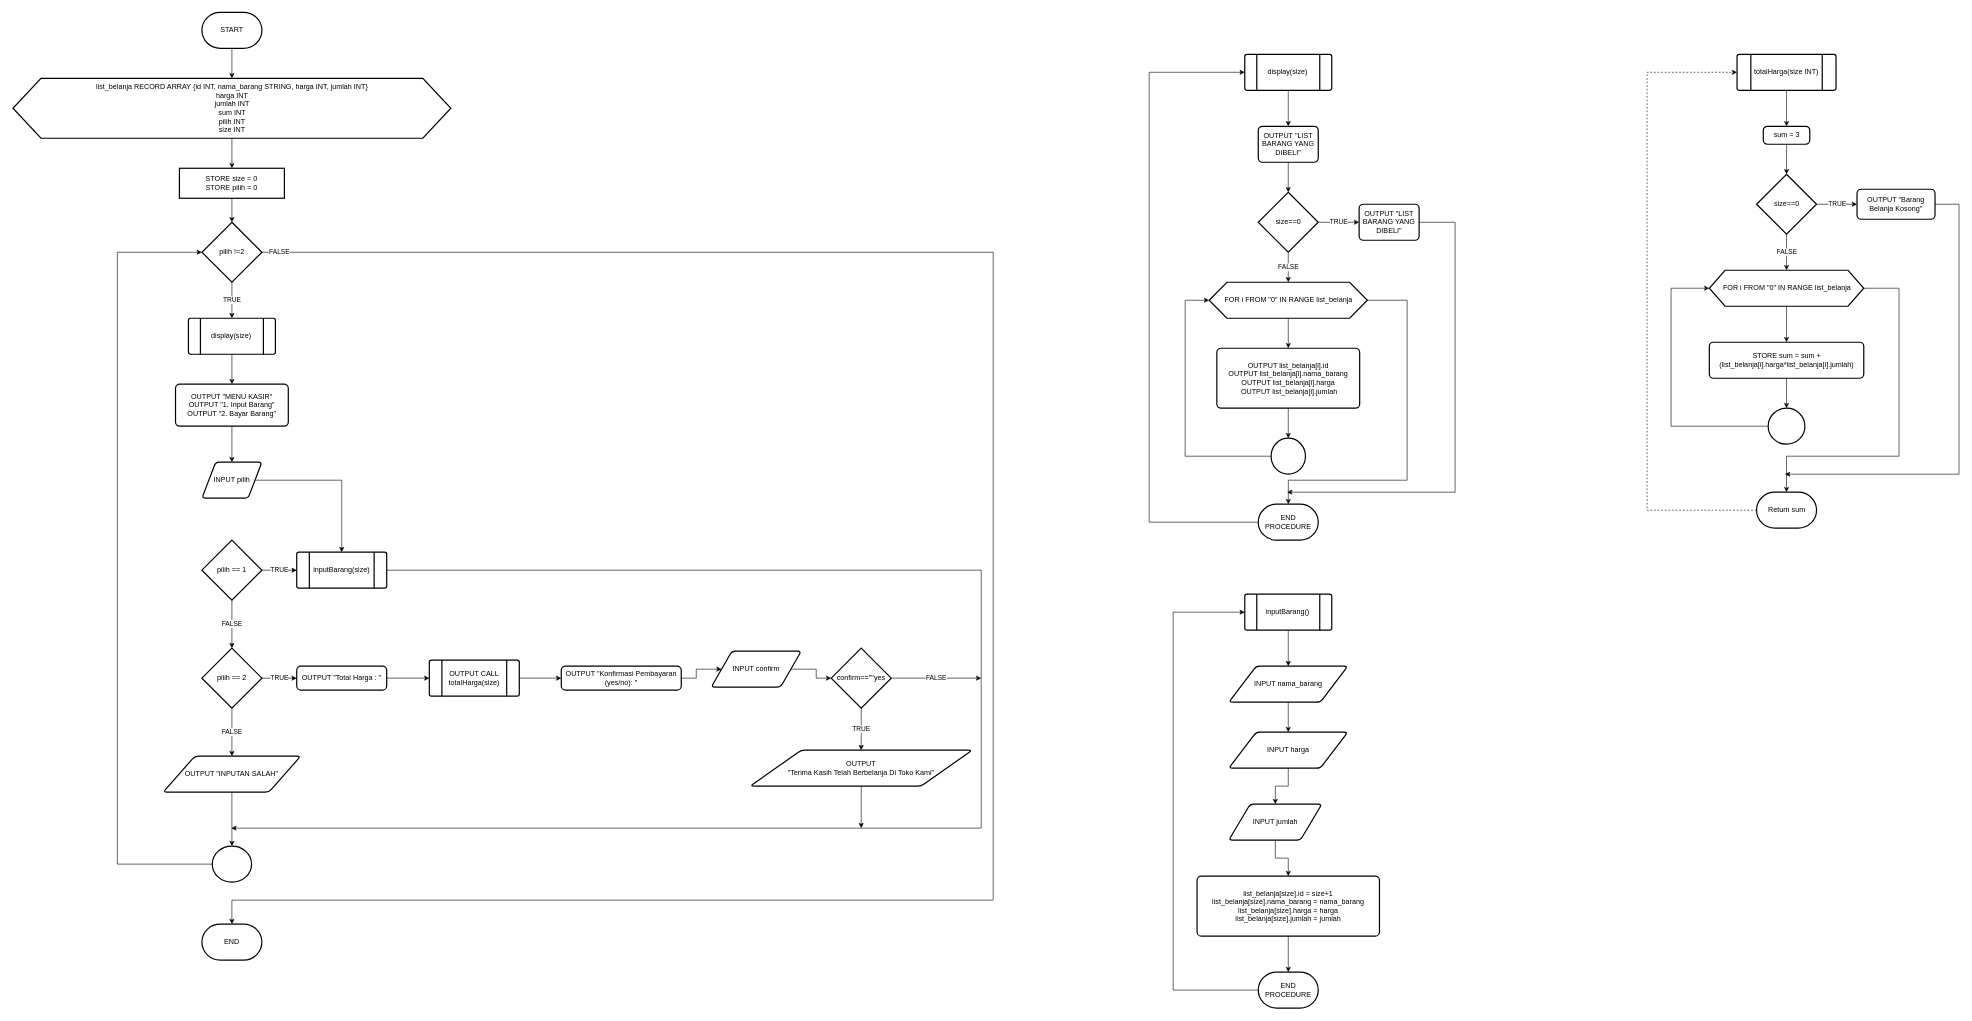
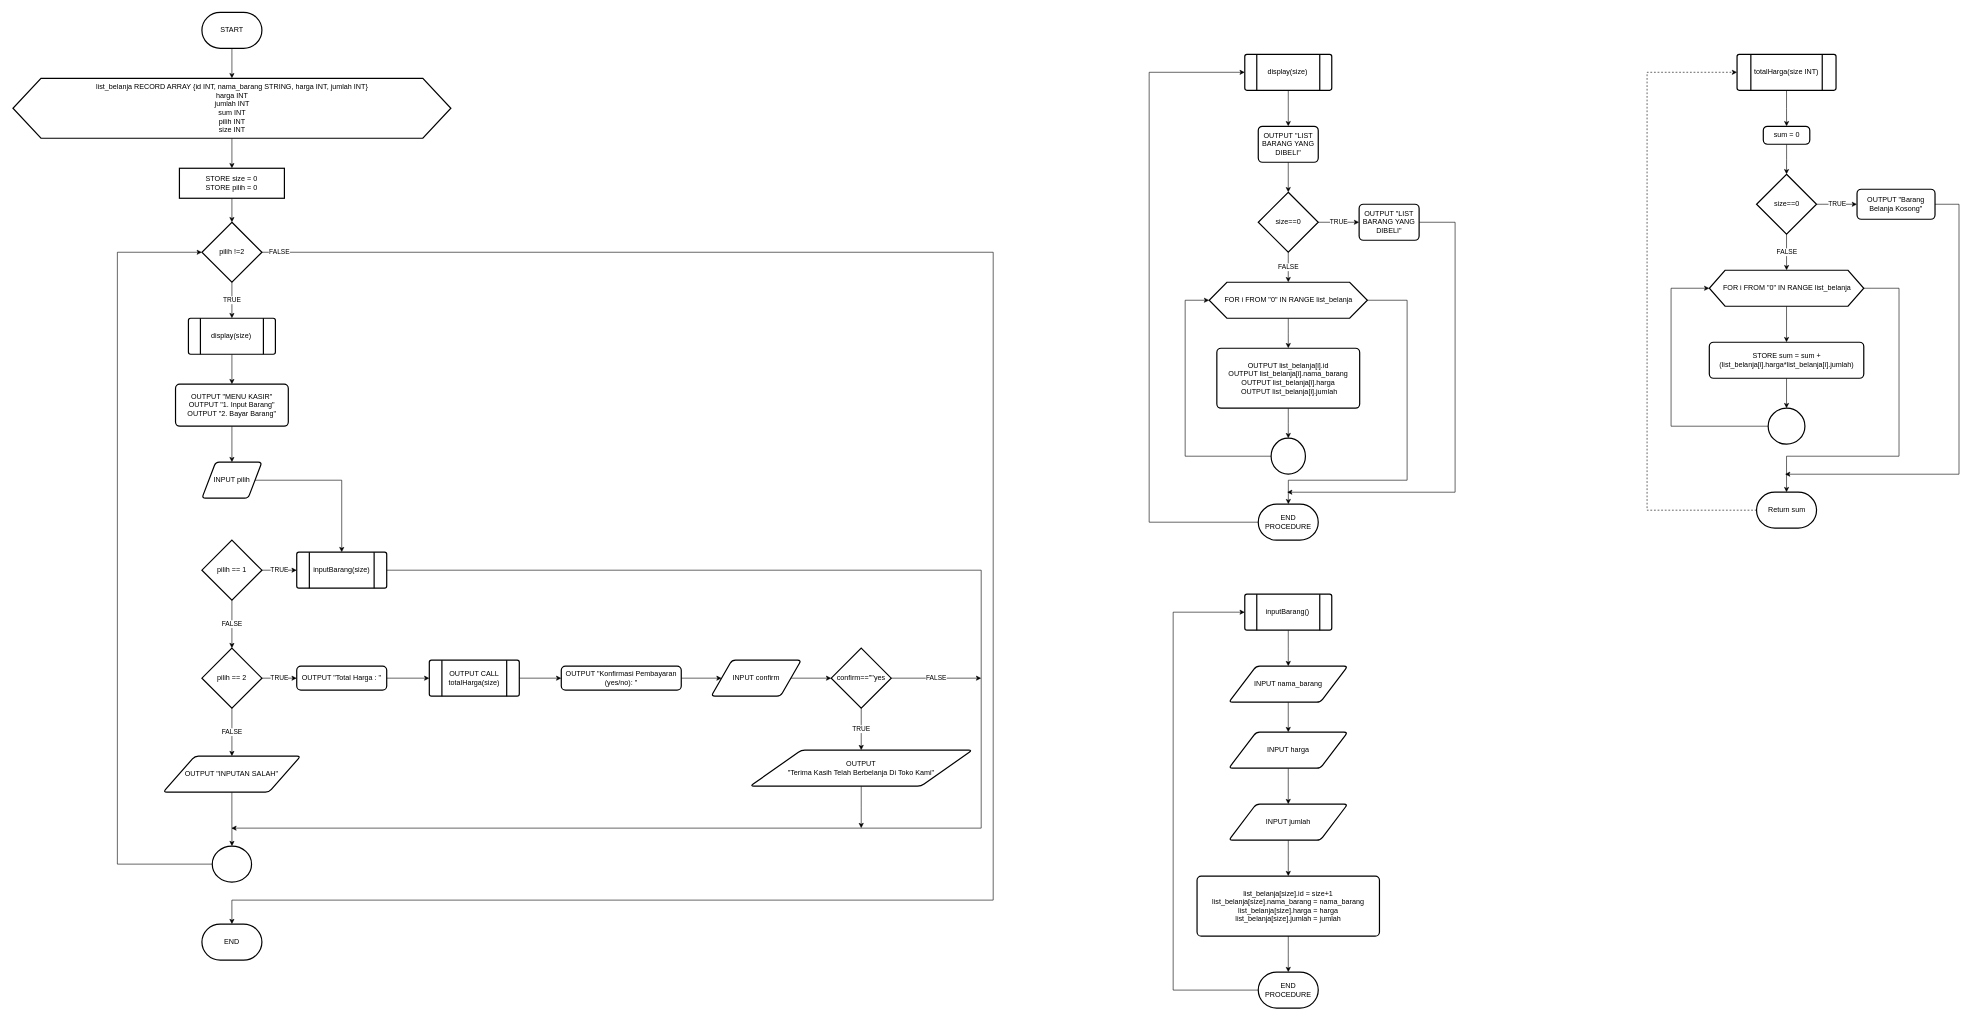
node "sum = 3": label "sum = 3" -> "sum = 0"
node "INPUT confirm": moved (756, 669) -> (756, 678)
node "INPUT jumlah": size 93x36 -> 119x36
